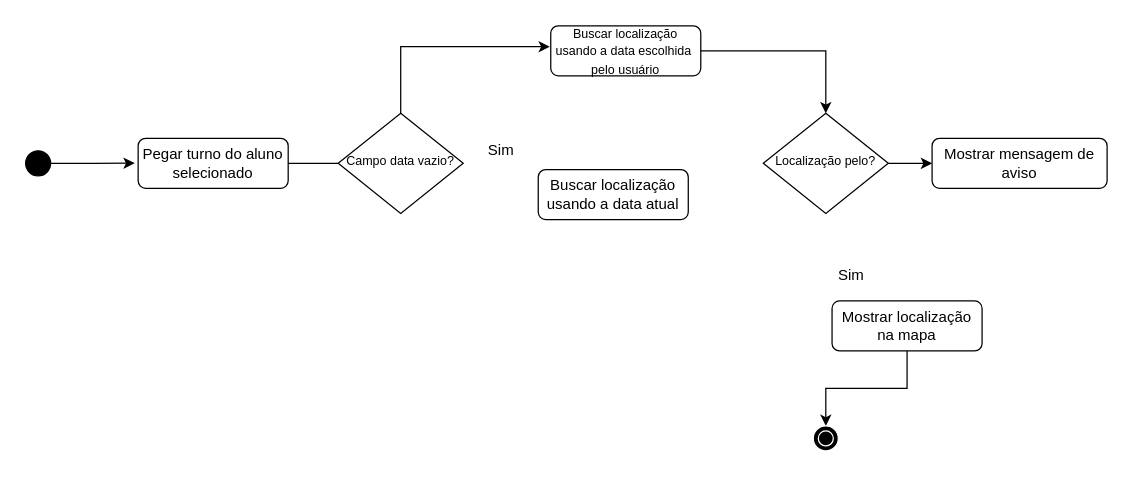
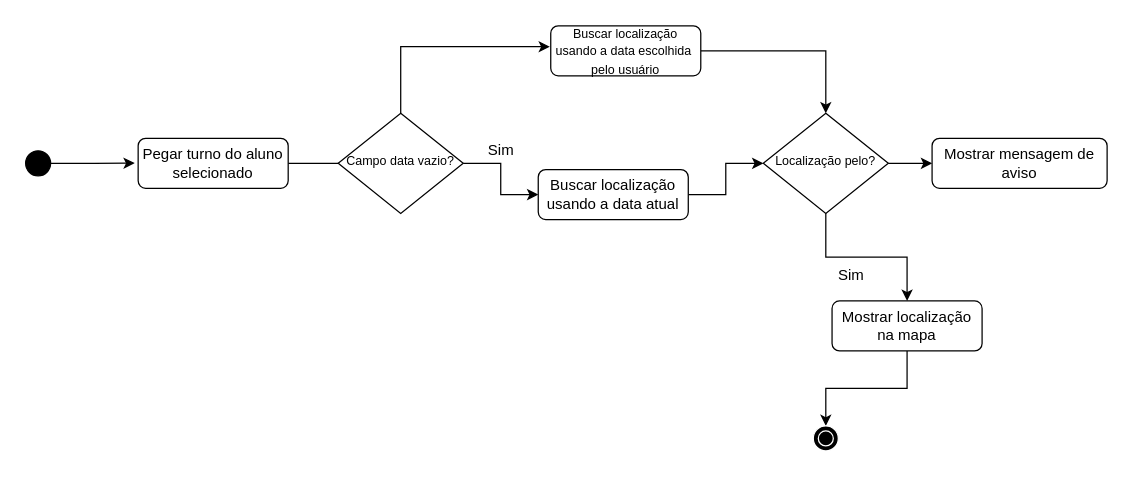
edge "Campo data vazio?" -> "Buscar localização usando a data atual": added
edge "Buscar localização usando a data atual" -> "Localização pelo?": added
edge "Localização pelo?" -> "Mostrar localização na mapa": added
